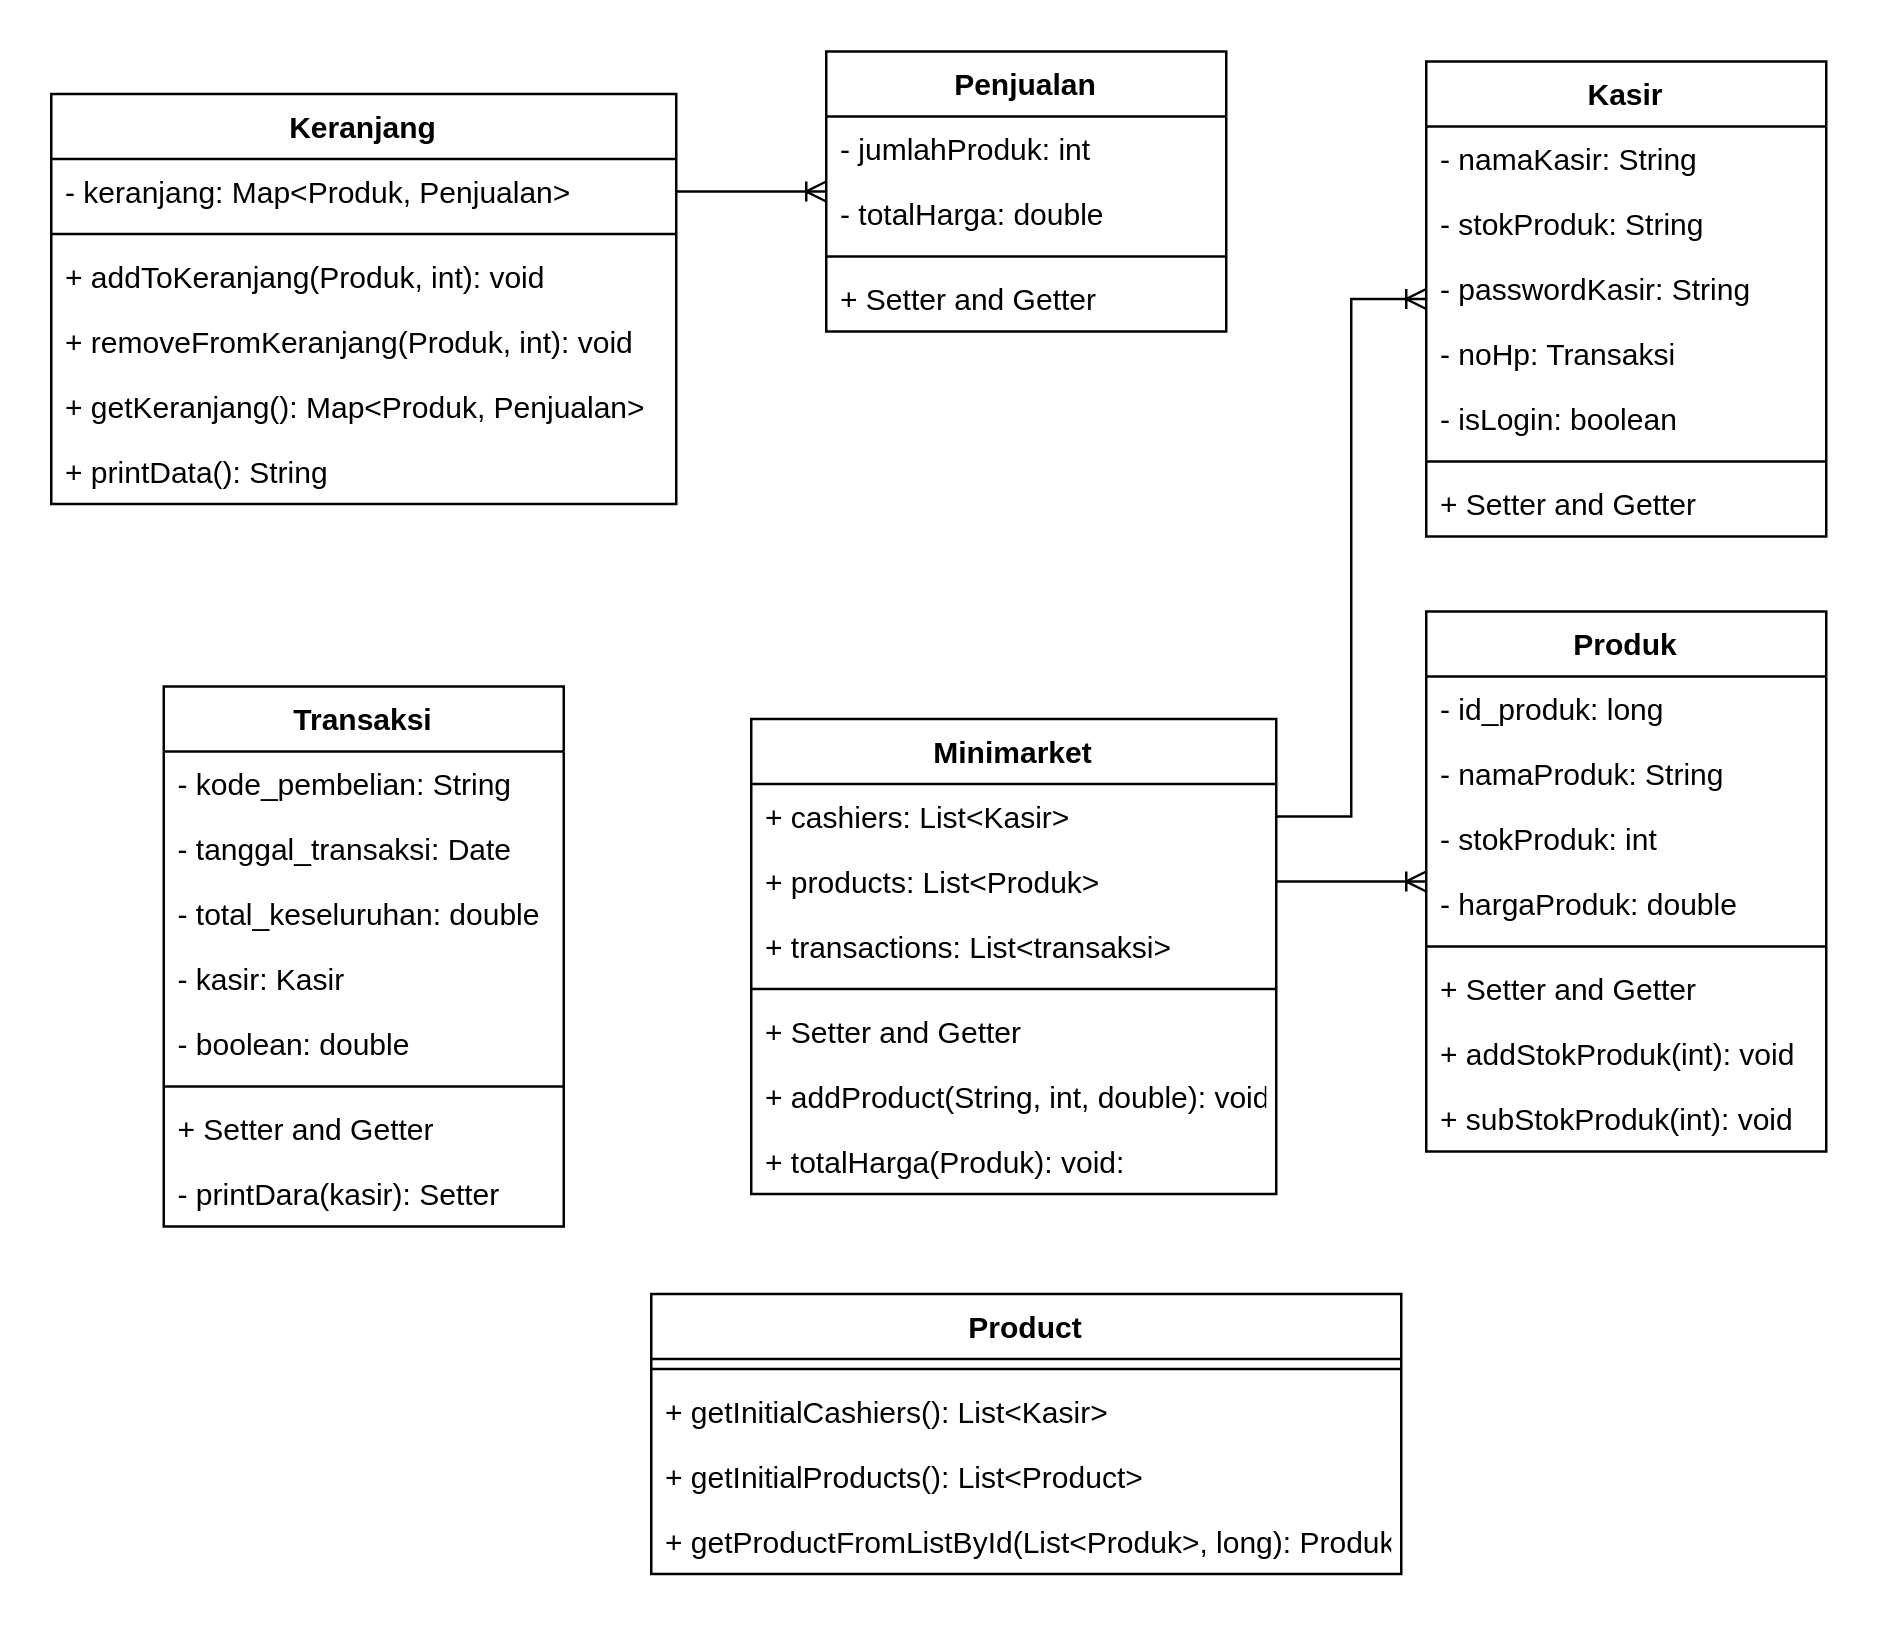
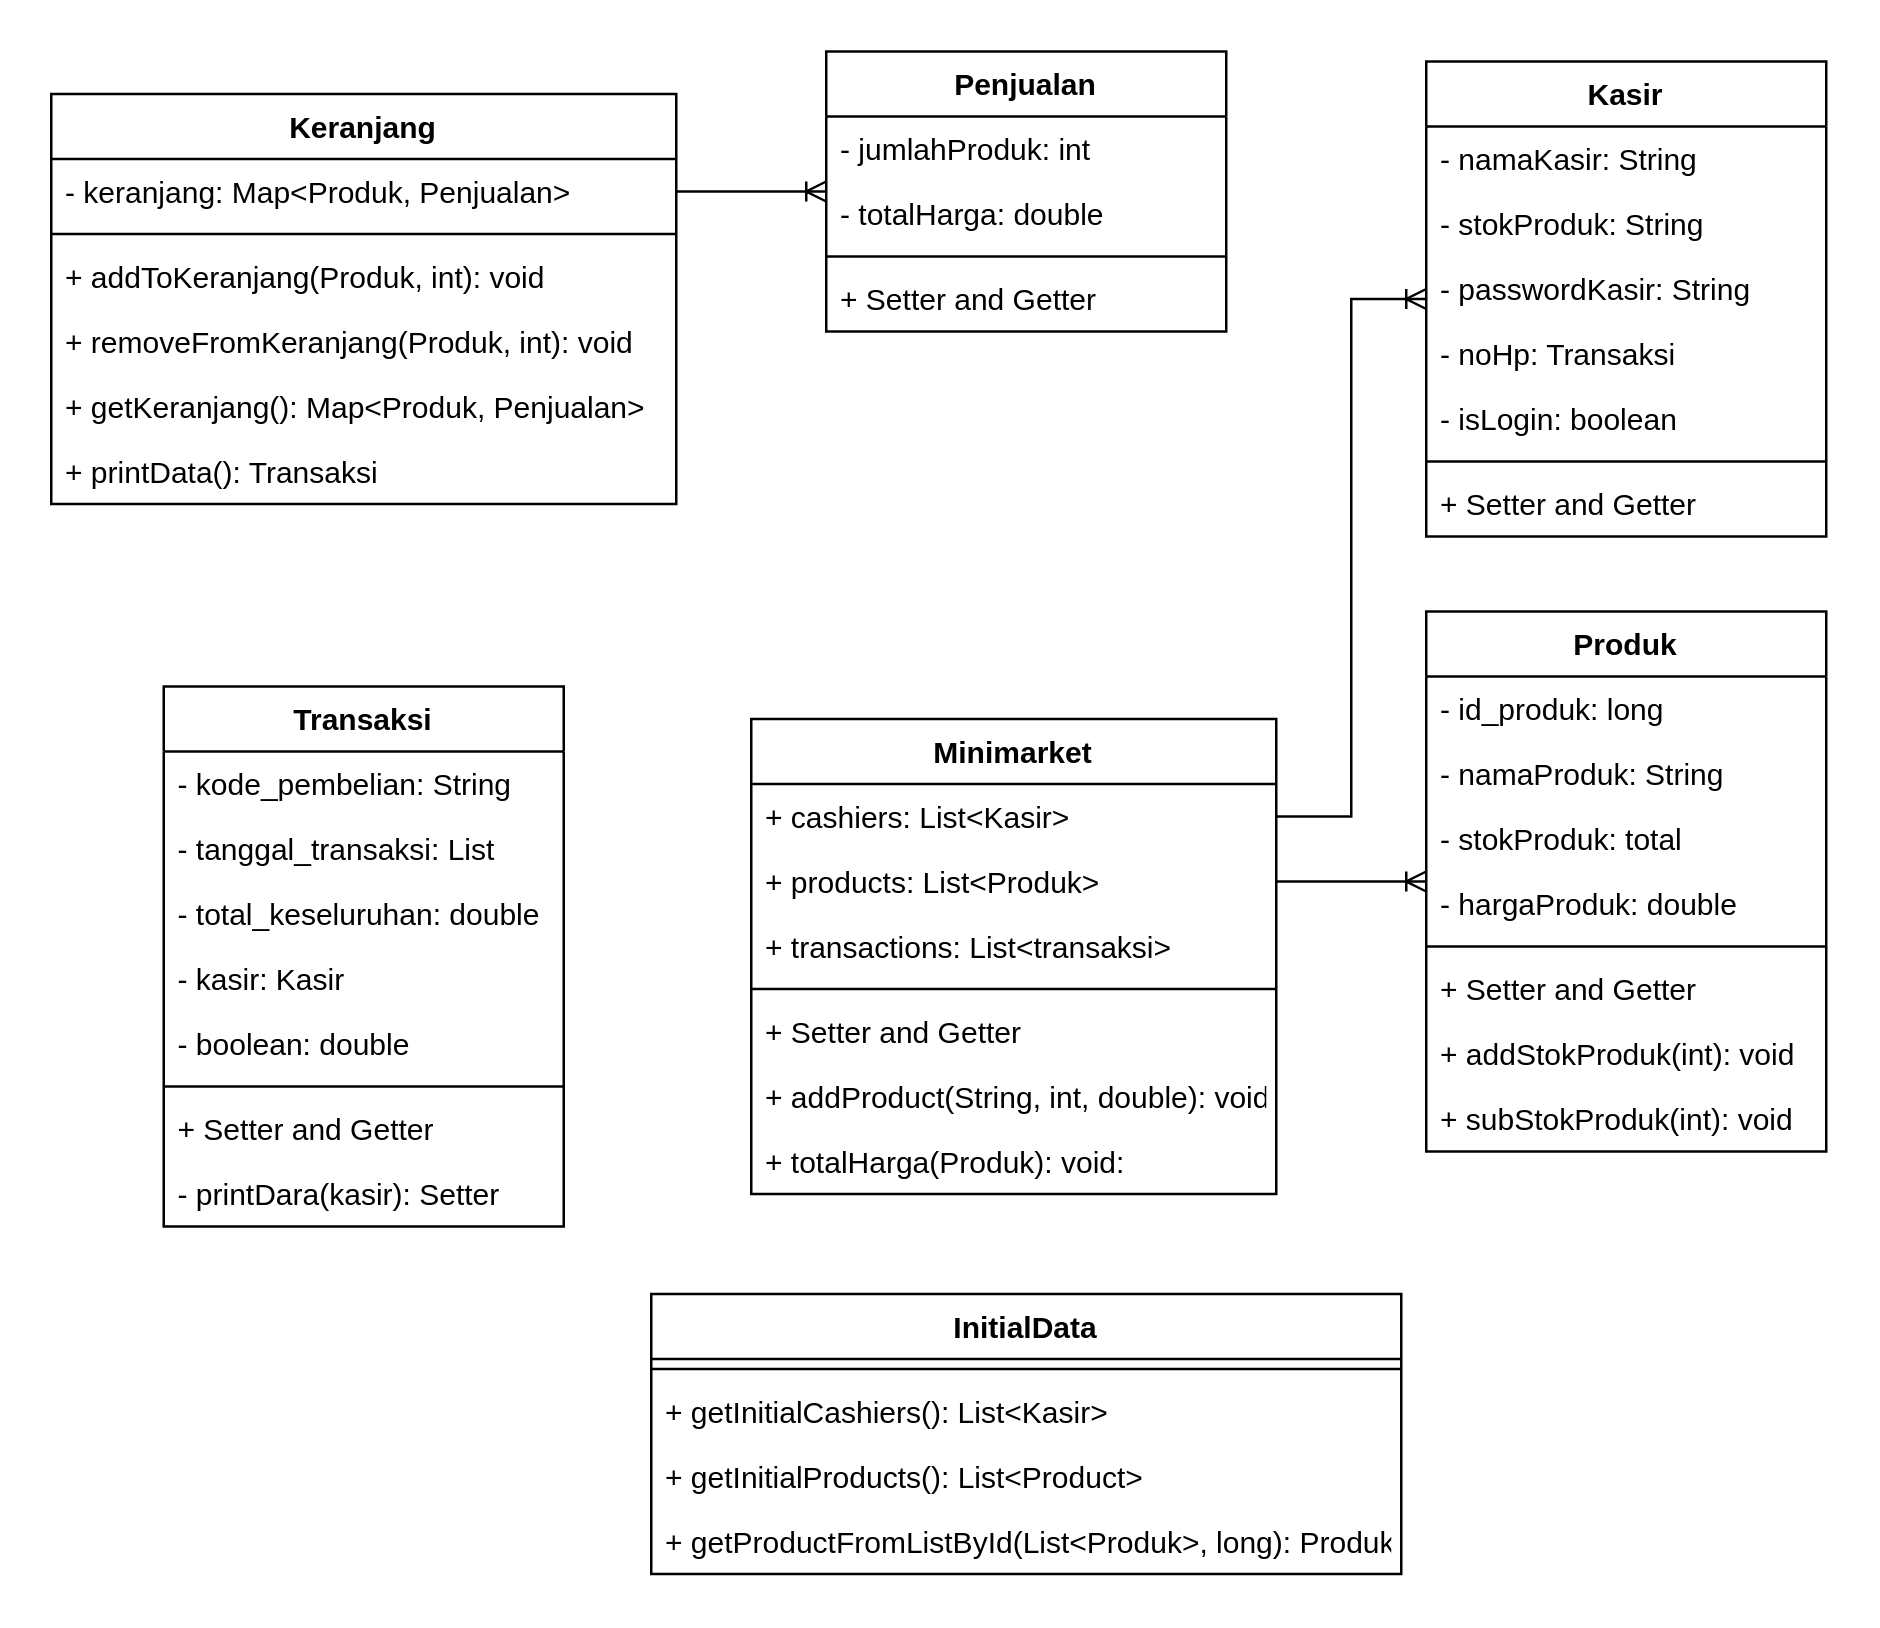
node "+ printData(): String": label "+ printData(): String" -> "+ printData(): Transaksi"
node "- stokProduk: int": label "- stokProduk: int" -> "- stokProduk: total"
node "- tanggal_transaksi: Date": label "- tanggal_transaksi: Date" -> "- tanggal_transaksi: List"
node "Product": label "Product" -> "InitialData"
